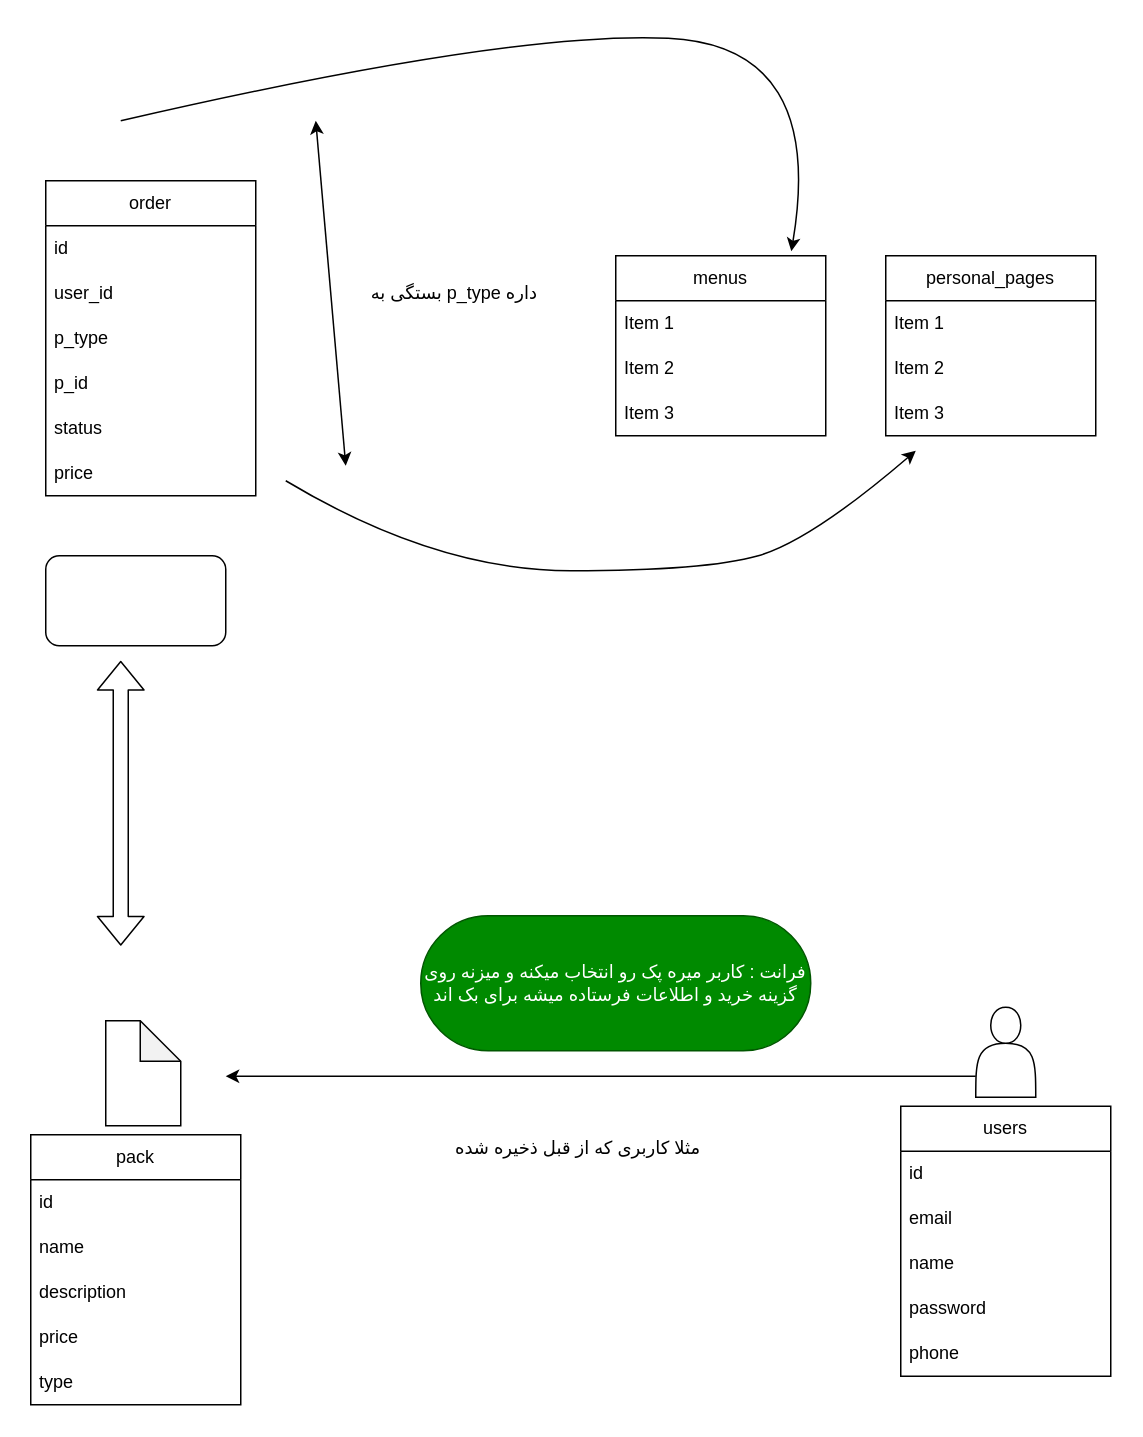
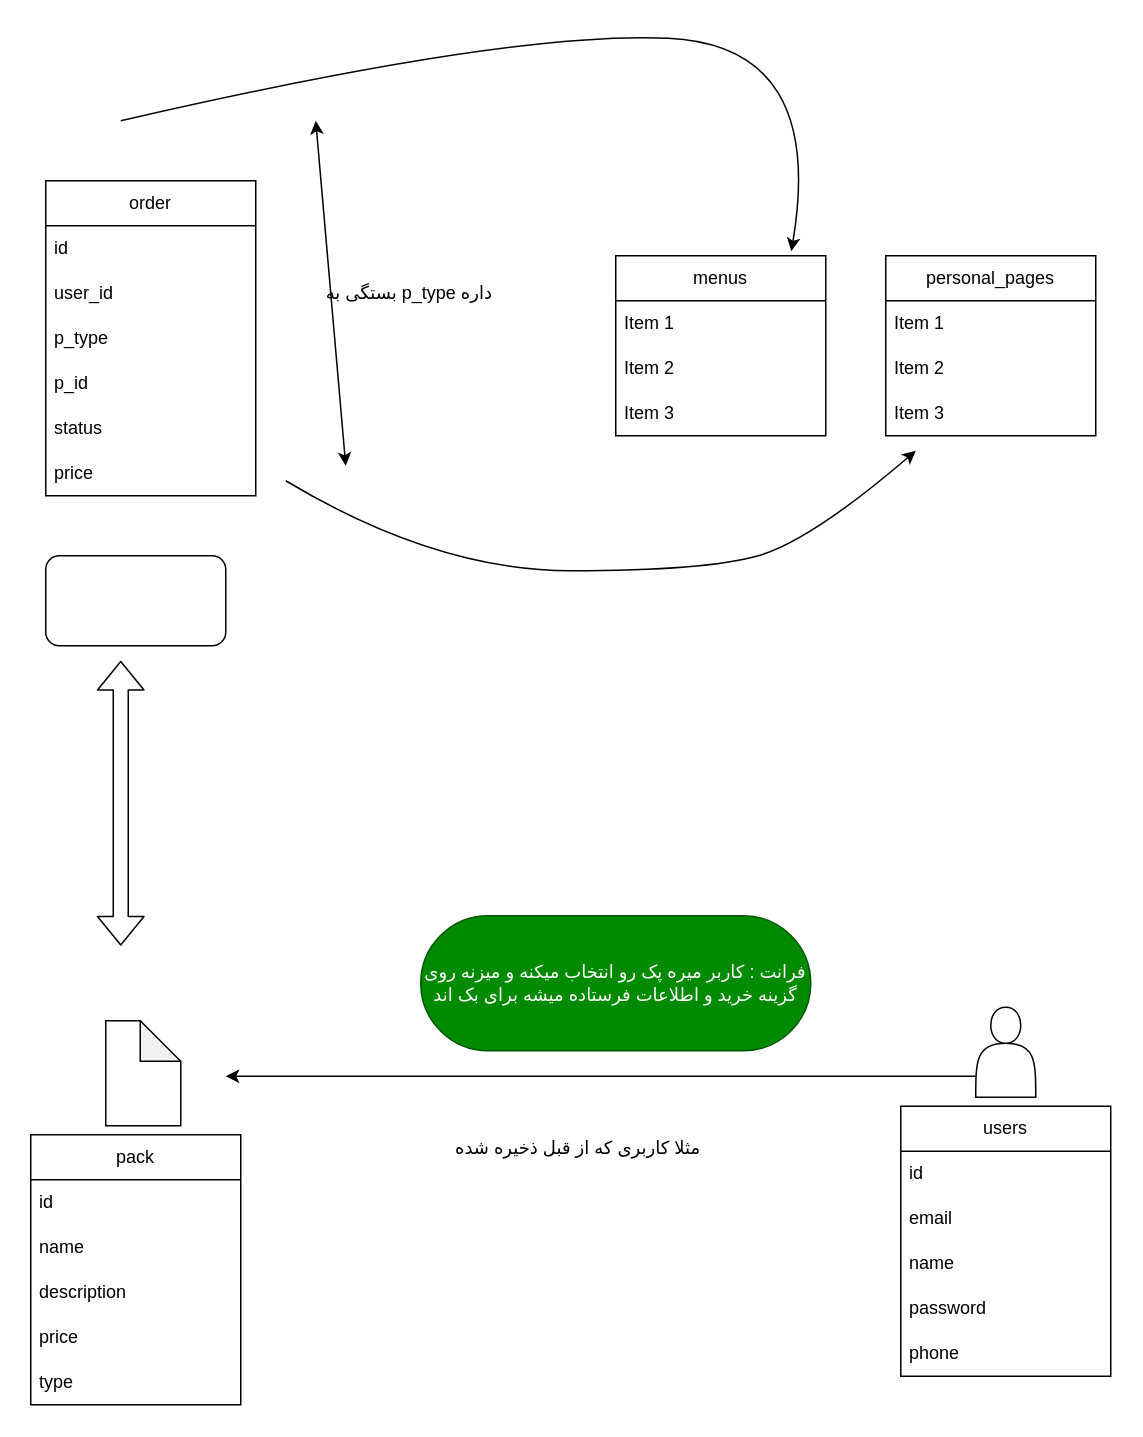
node "بستگی به p_type داره": moved (451, 293) -> (406, 293)
